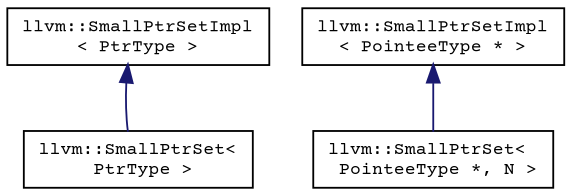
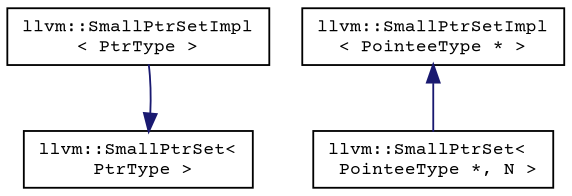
edge "llvm::SmallPtrSet< PtrType >" -> "llvm::SmallPtrSetImpl < PtrType >": reversed
